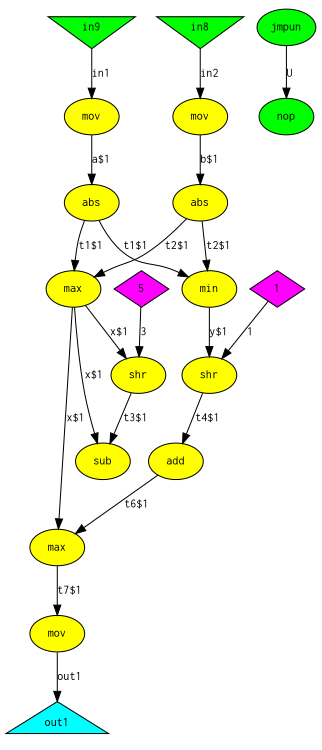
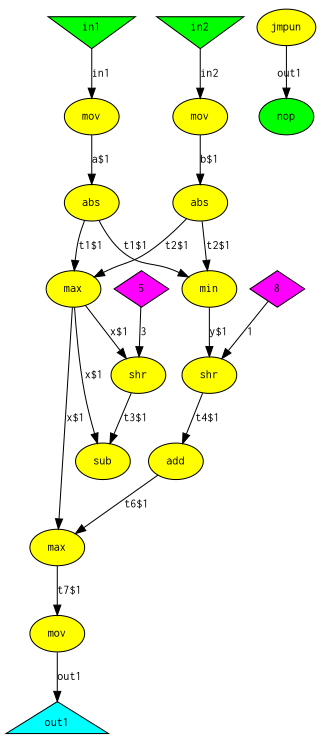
node "in9": label "in9" -> "in1"
node "in8": label "in8" -> "in2"
node "jmpun": fillcolor green -> yellow
edge "jmpun" -> "nop": label "U" -> "out1"
node "1": label "1" -> "8"
